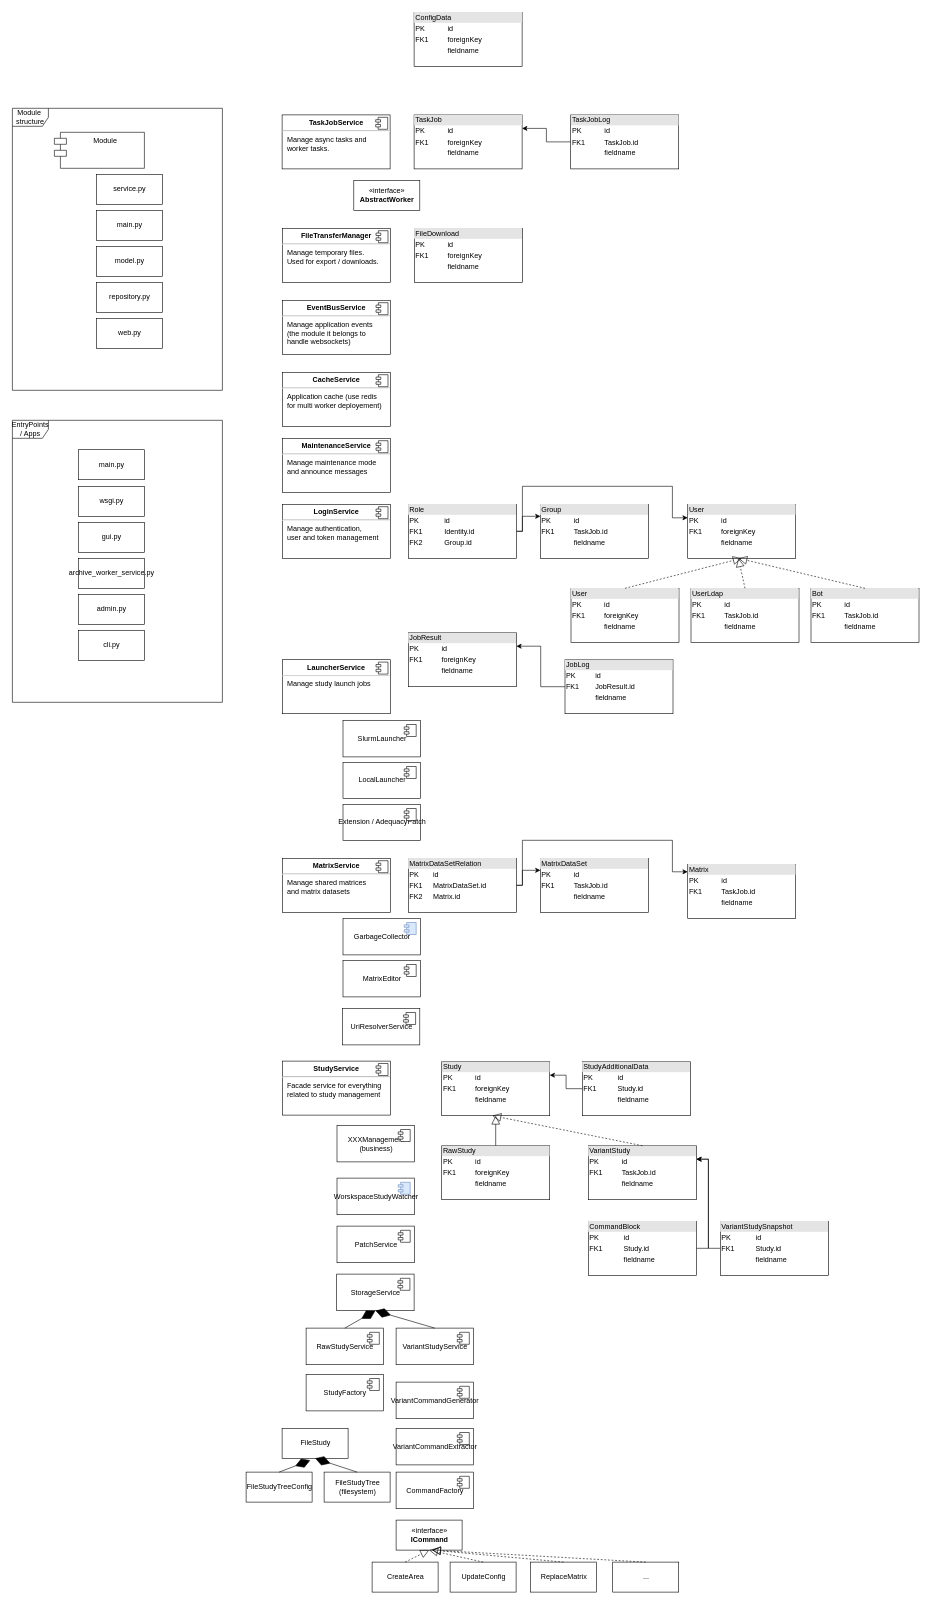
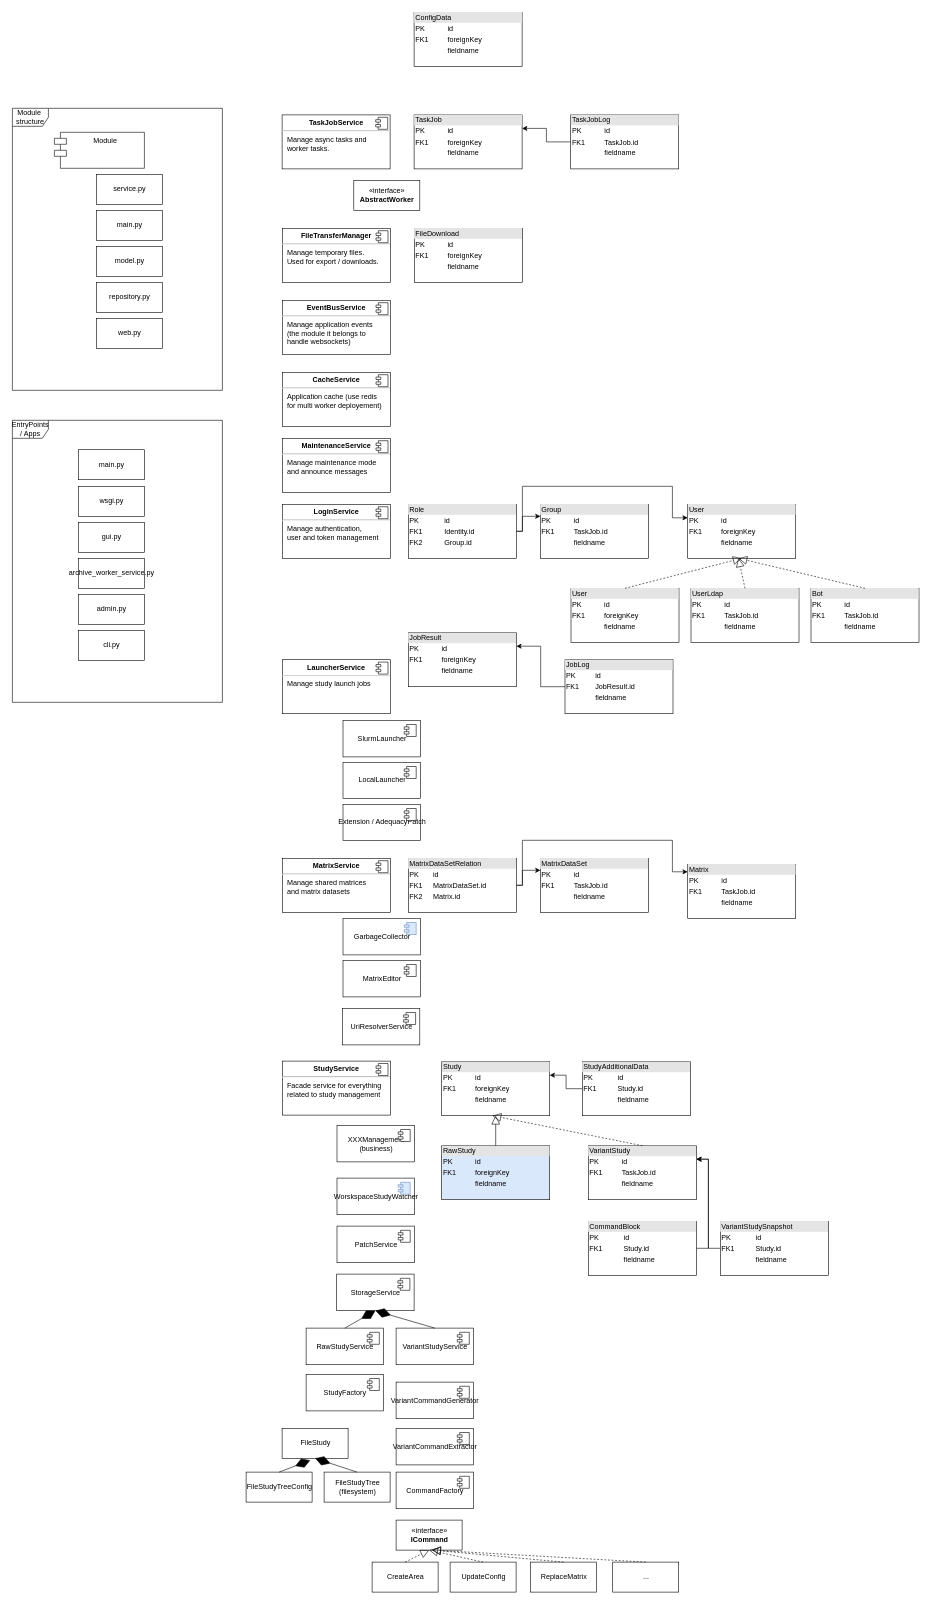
node "RawStudy PK id FK1 foreignKey fieldname": fillcolor #ffffff -> #dae8fc
